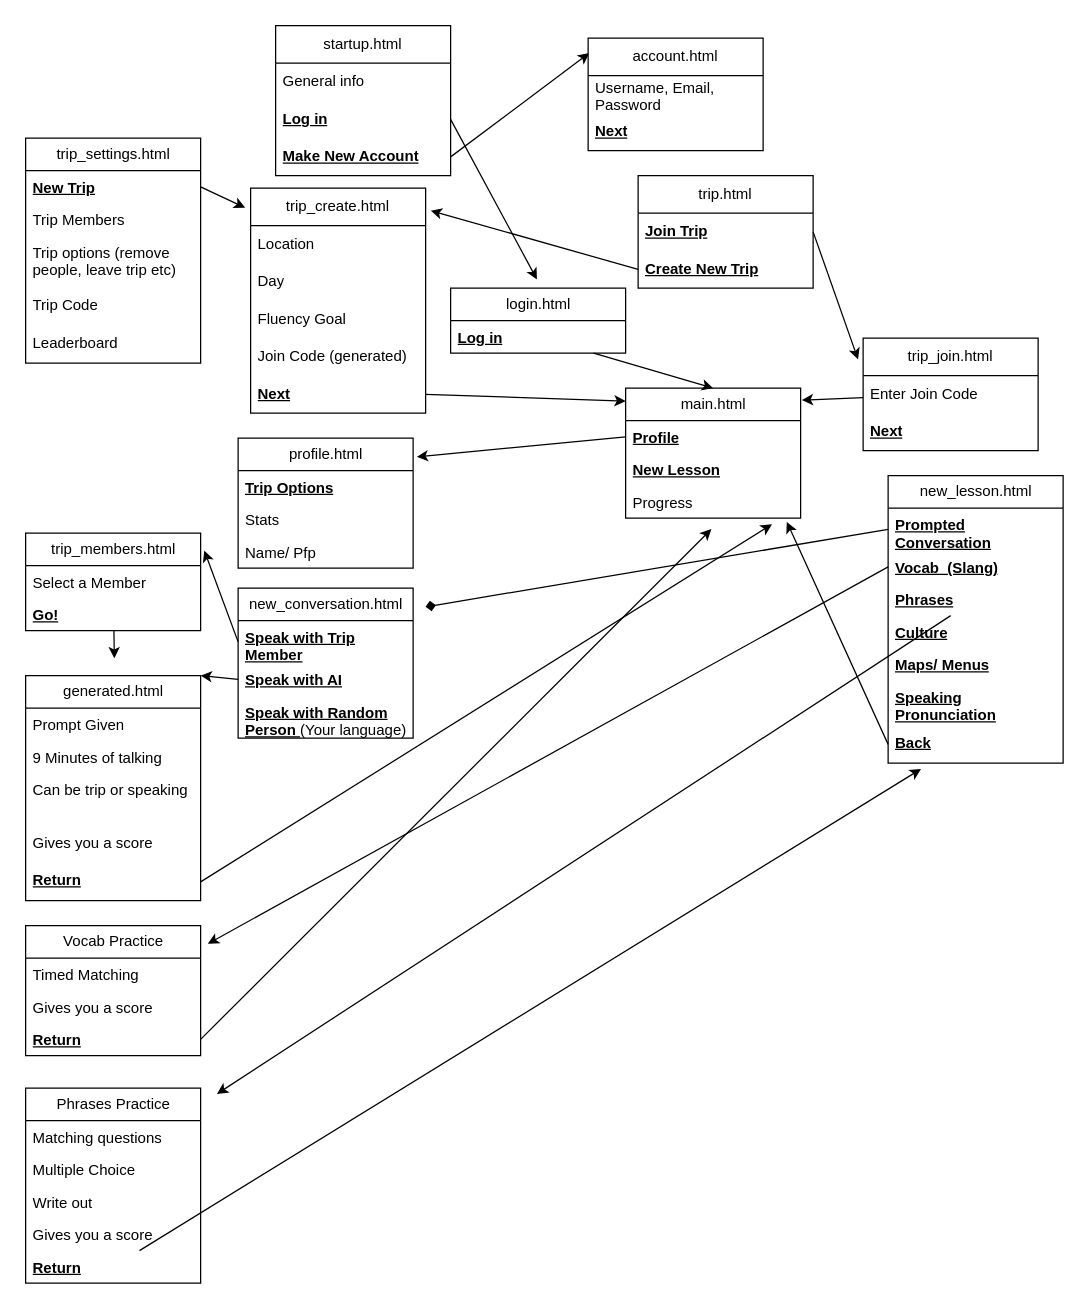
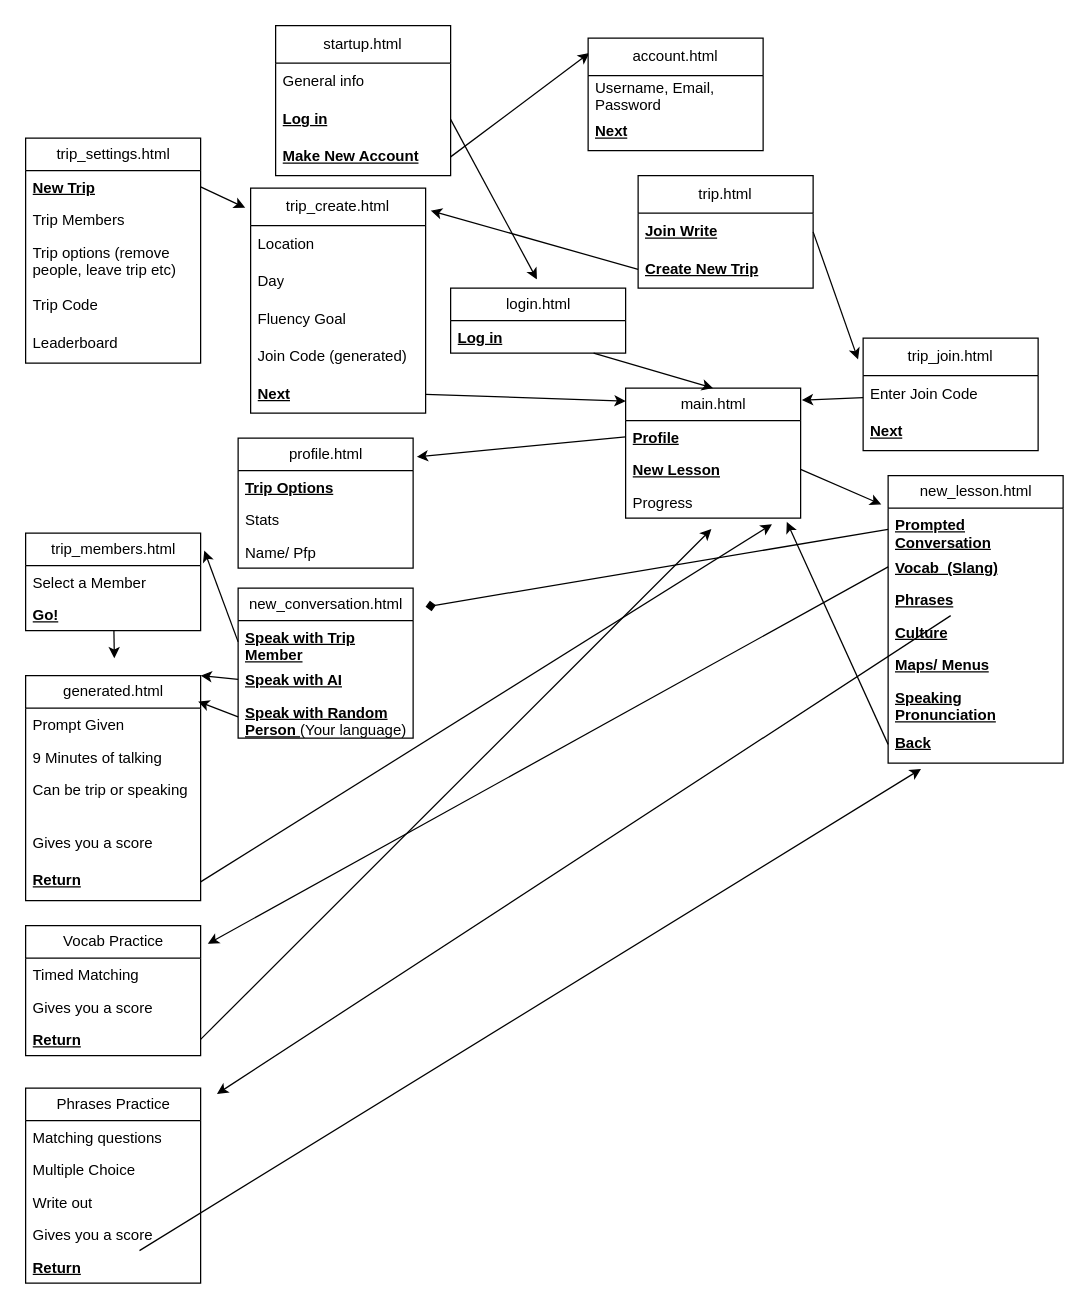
node "Join Trip": label "Join Trip" -> "Join Write"
edge "New Lesson" -> "new_lesson.html": added
edge "Speak with Random Person (Your language)" -> "generated.html": added
